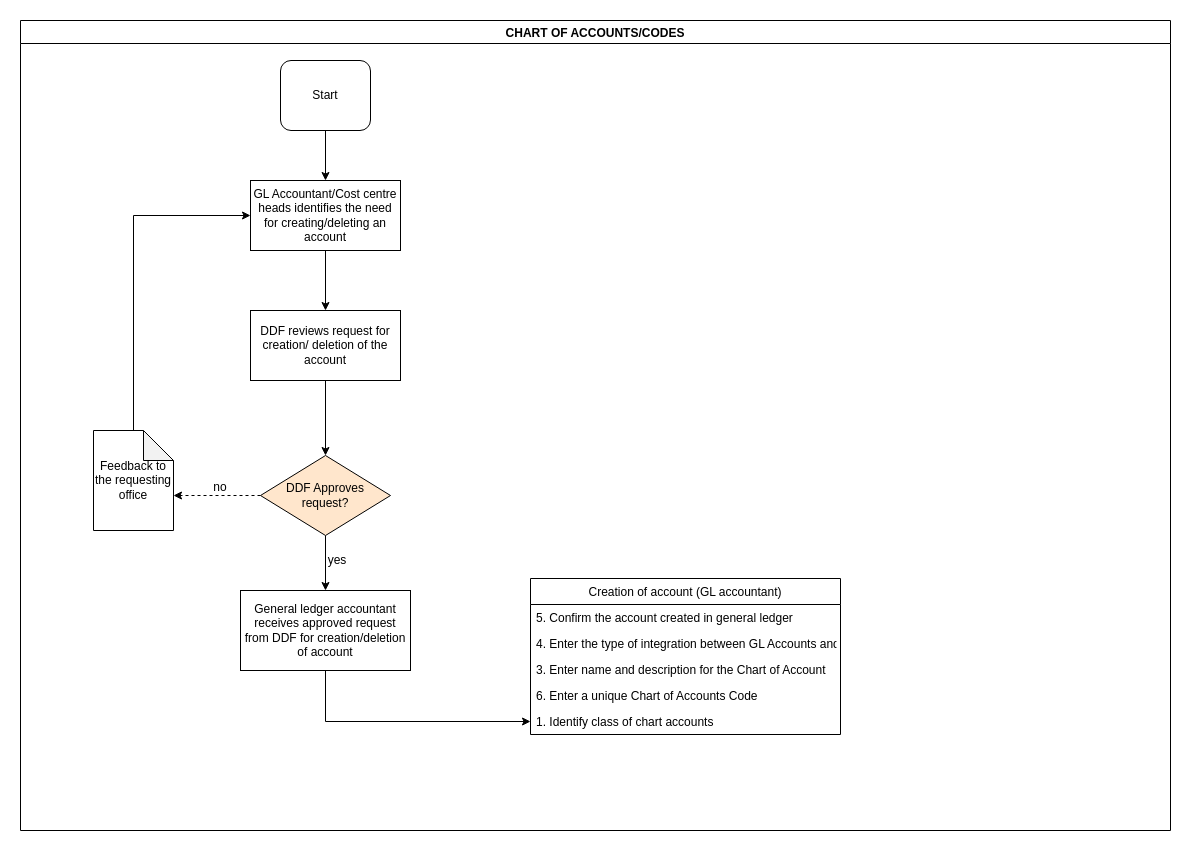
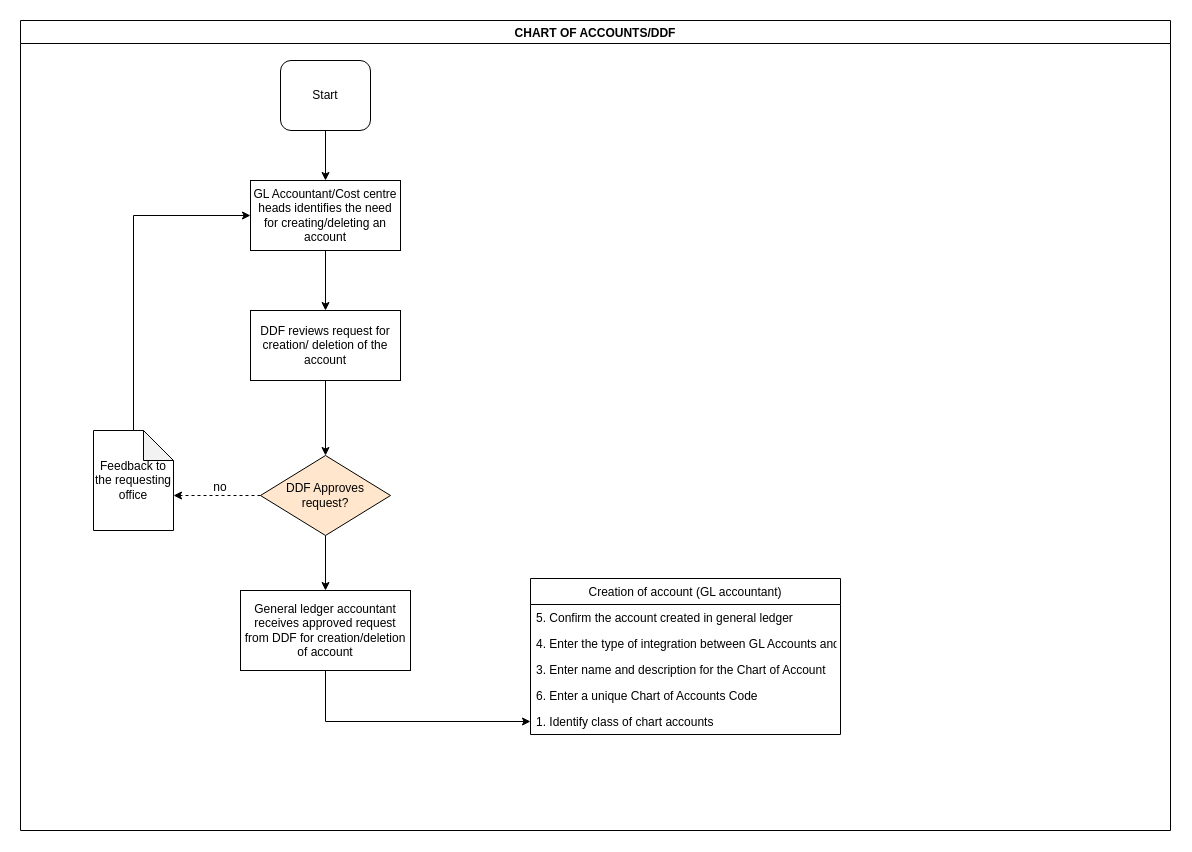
node "CHART OF ACCOUNTS/CODES": label "CHART OF ACCOUNTS/CODES" -> "CHART OF ACCOUNTS/DDF"
node "yes": removed
